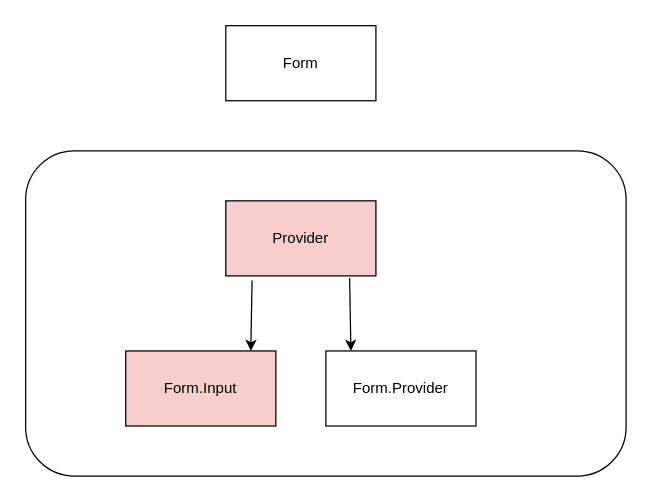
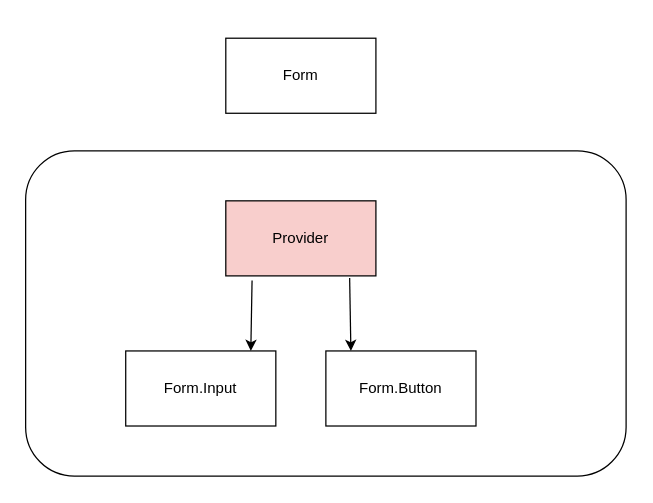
node "Form": moved (301, 63) -> (301, 76)
node "Form.Input": fillcolor #f8cecc -> #ffffff
node "Form.Provider": label "Form.Provider" -> "Form.Button"
